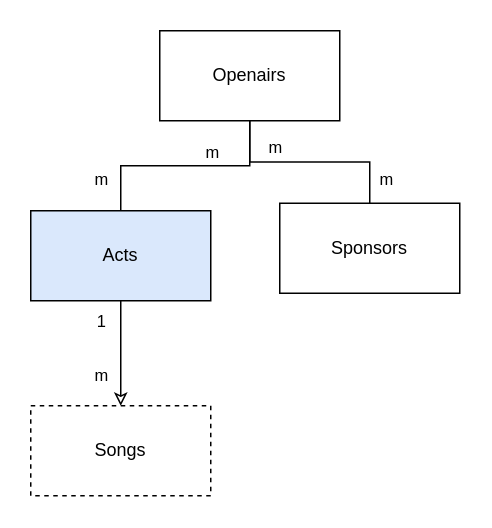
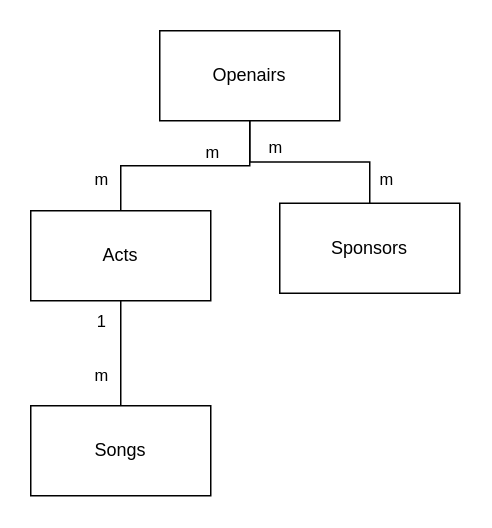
node "Acts": fillcolor #dae8fc -> #ffffff
edge "Acts" -> "Songs": arrowhead classic -> none
node "Songs": style dashed -> solid
